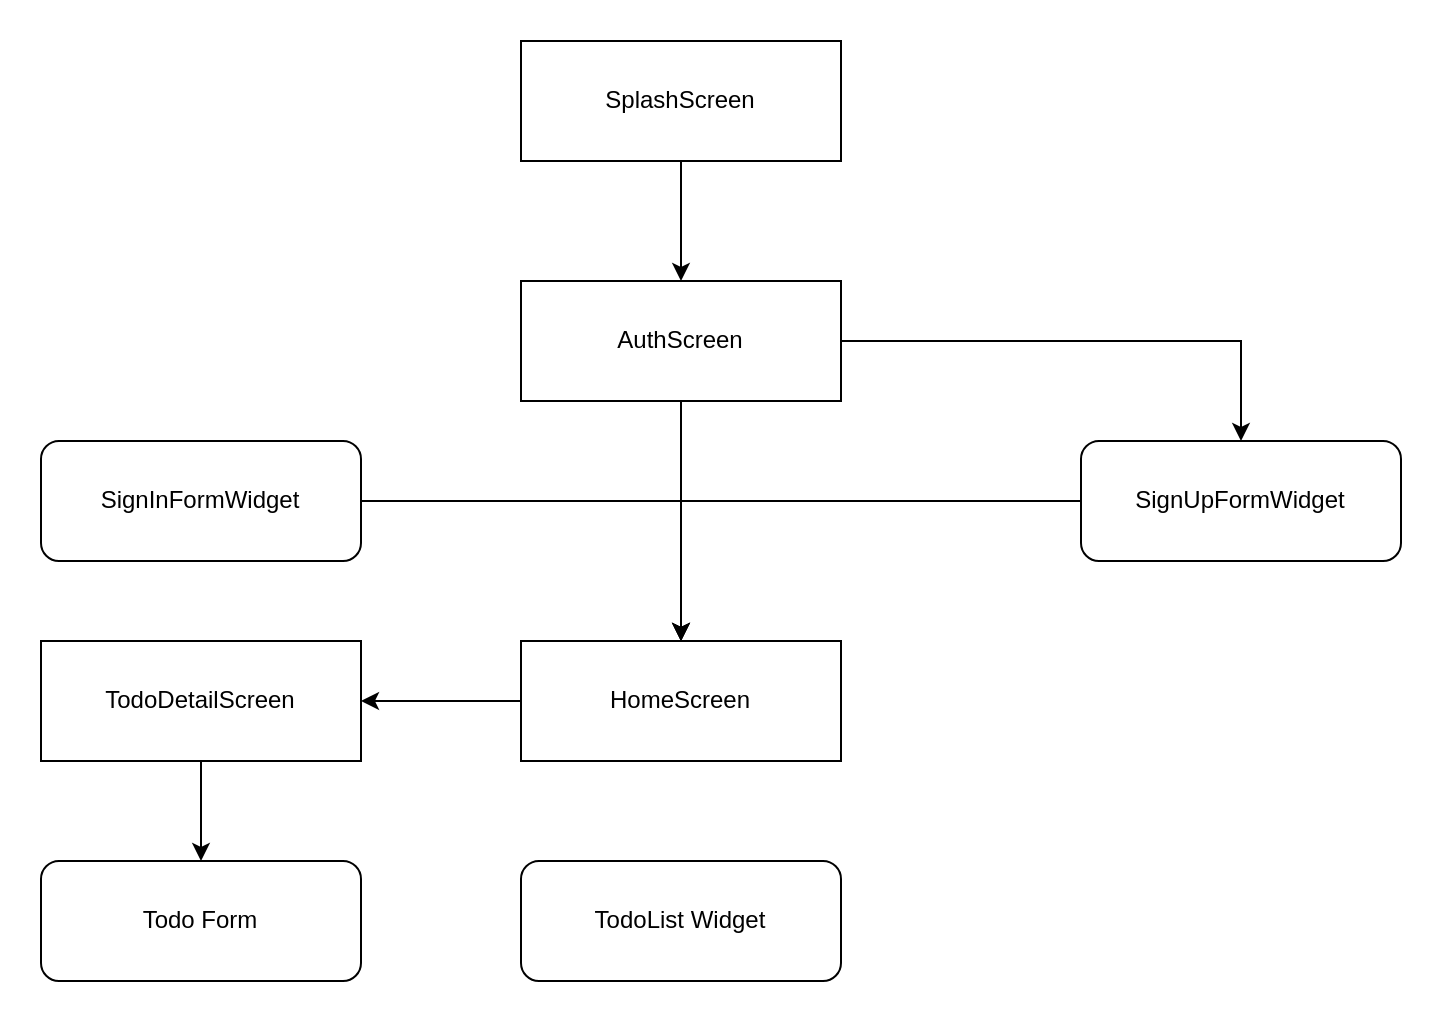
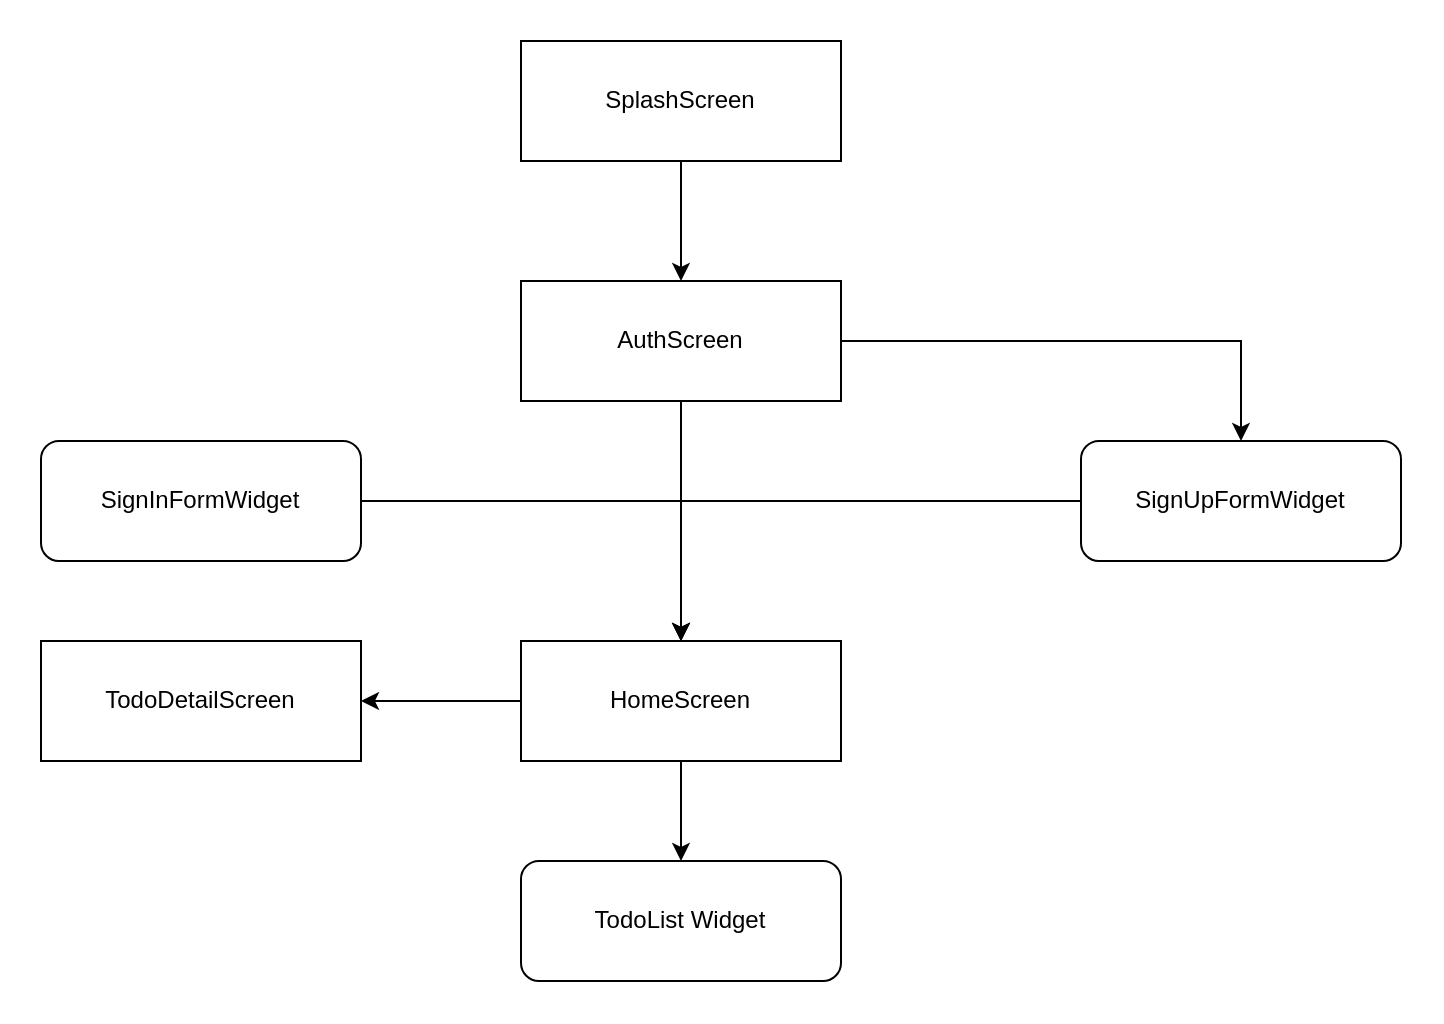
edge "TodoDetailScreen" -> "Todo Form": removed
edge "HomeScreen" -> "TodoList Widget": added
node "Todo Form": removed
